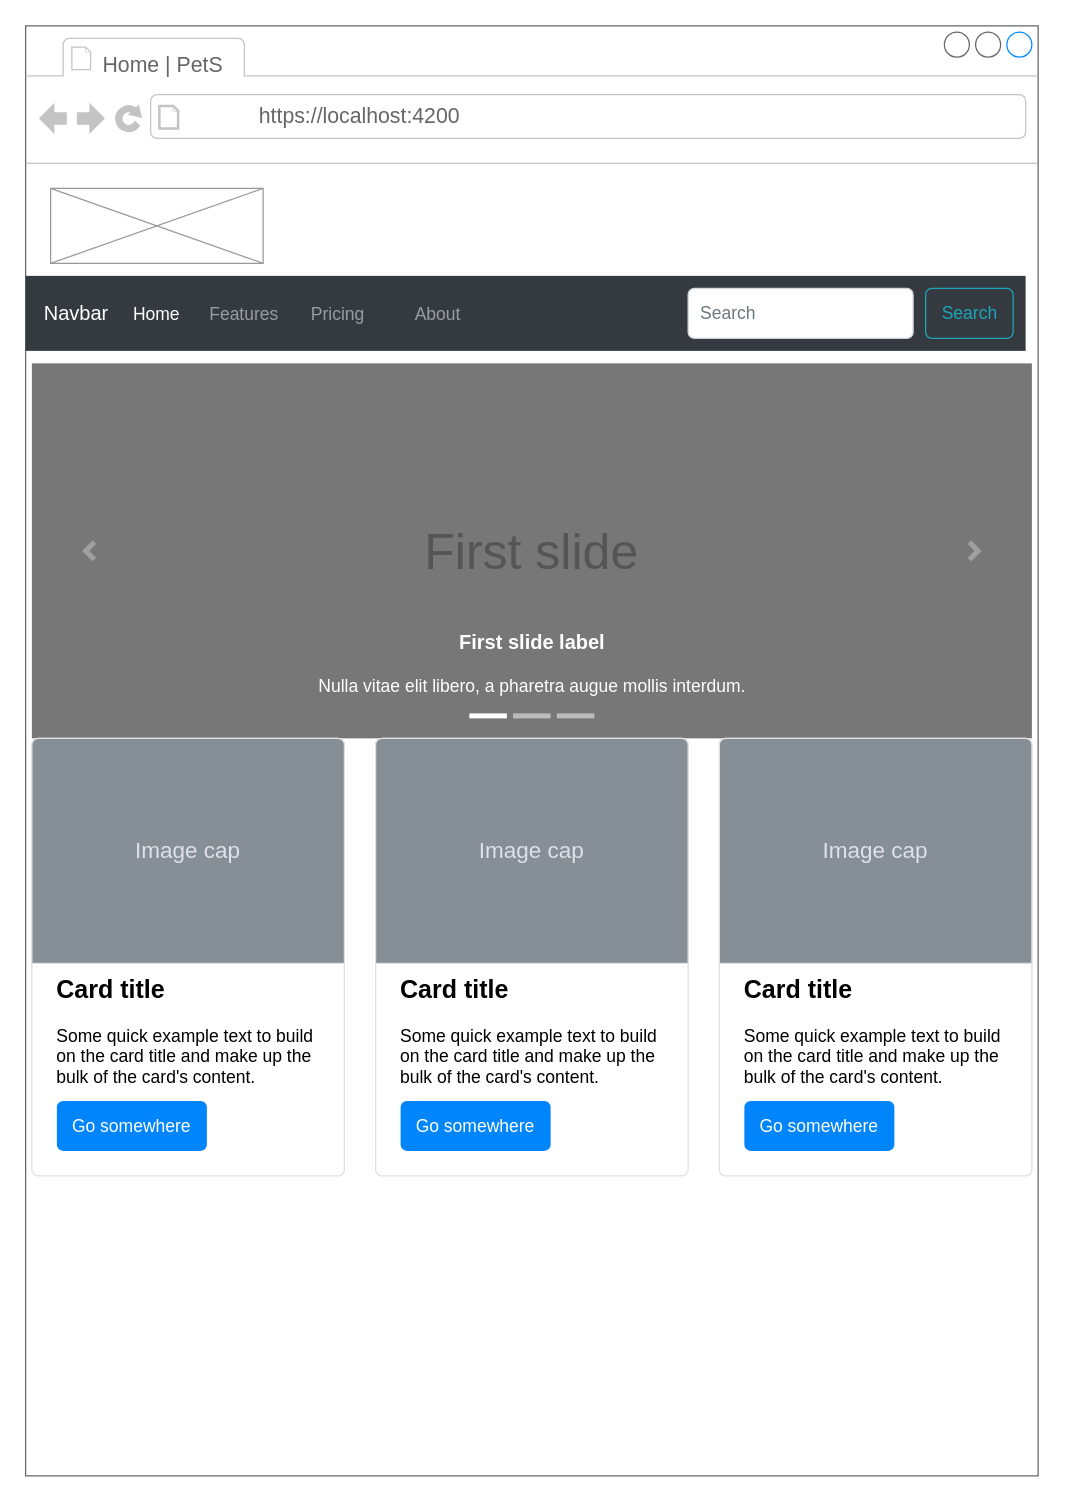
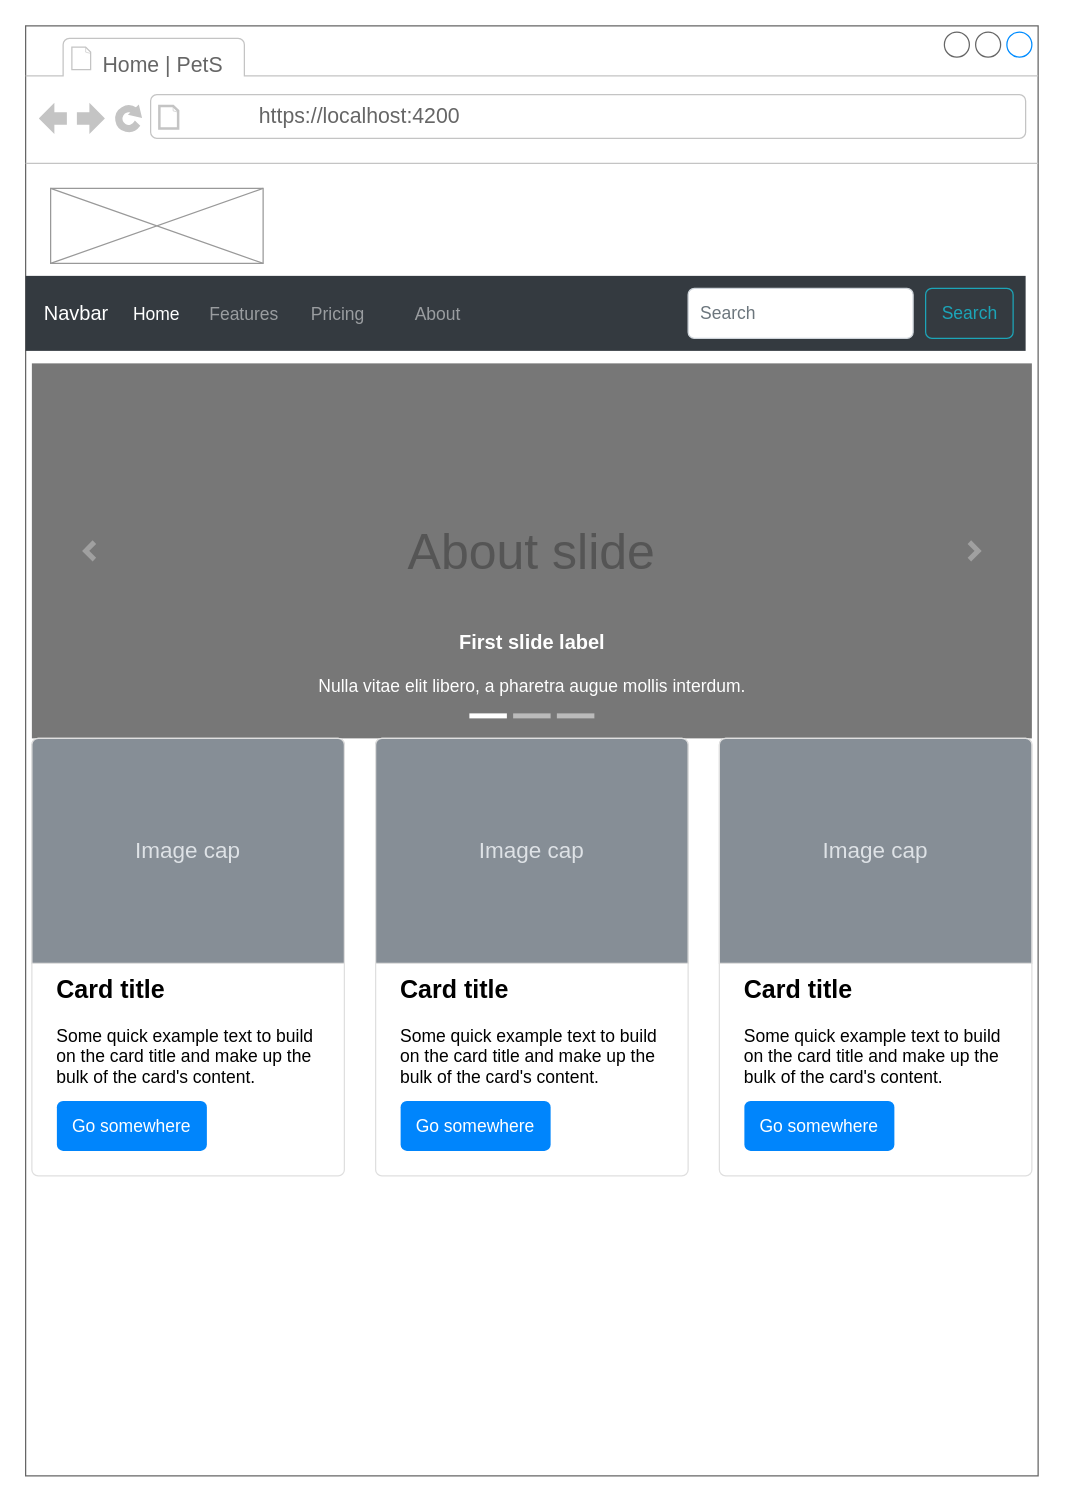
node "First slide": label "First slide" -> "About slide"
